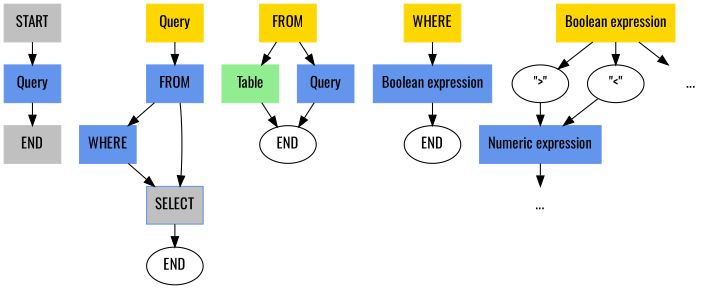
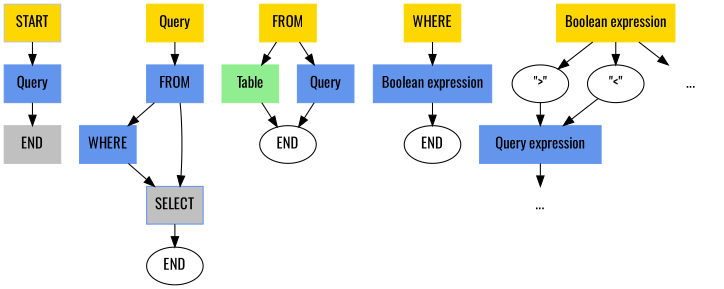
node "START": fillcolor gray -> gold
node "Numeric expression": label "Numeric expression" -> "Query expression"
